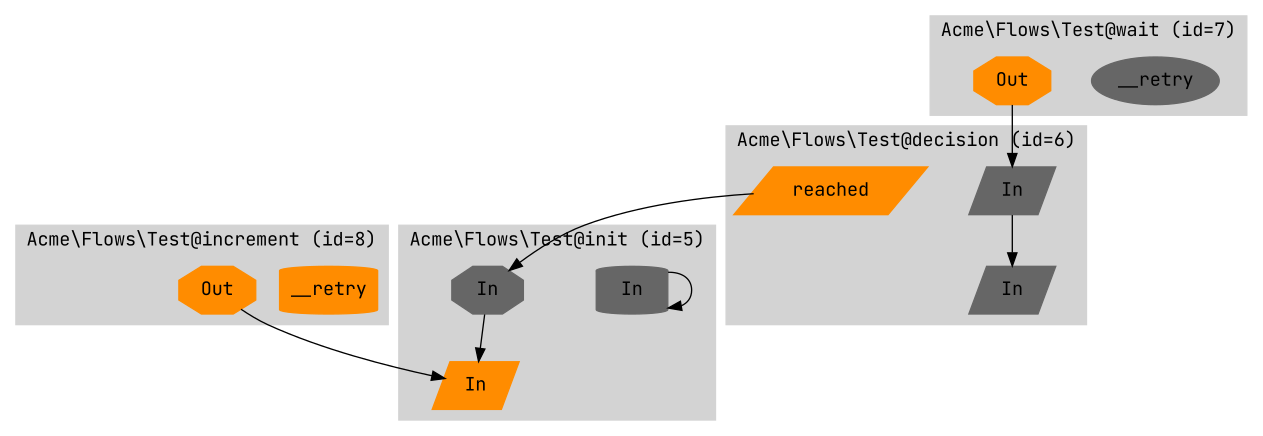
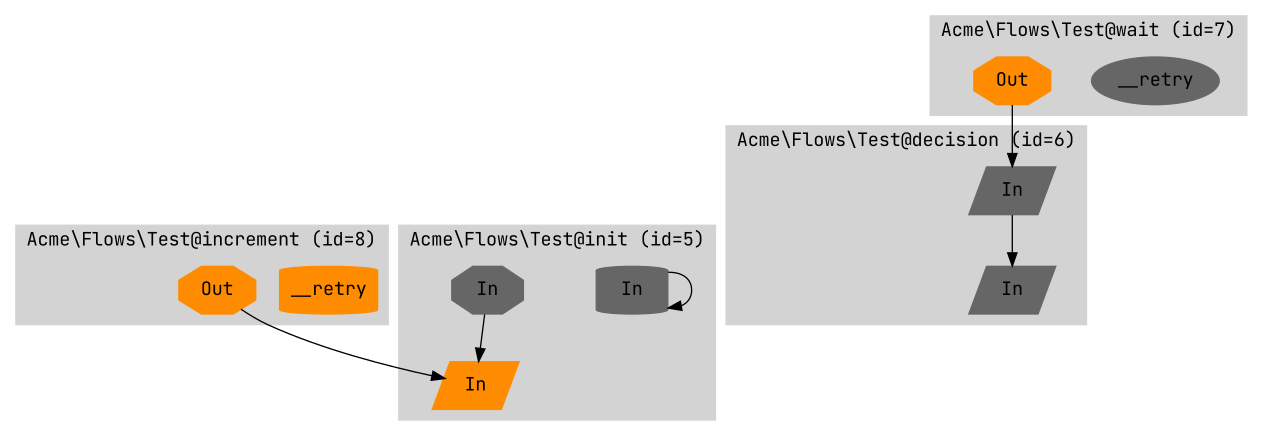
node "reached": removed
